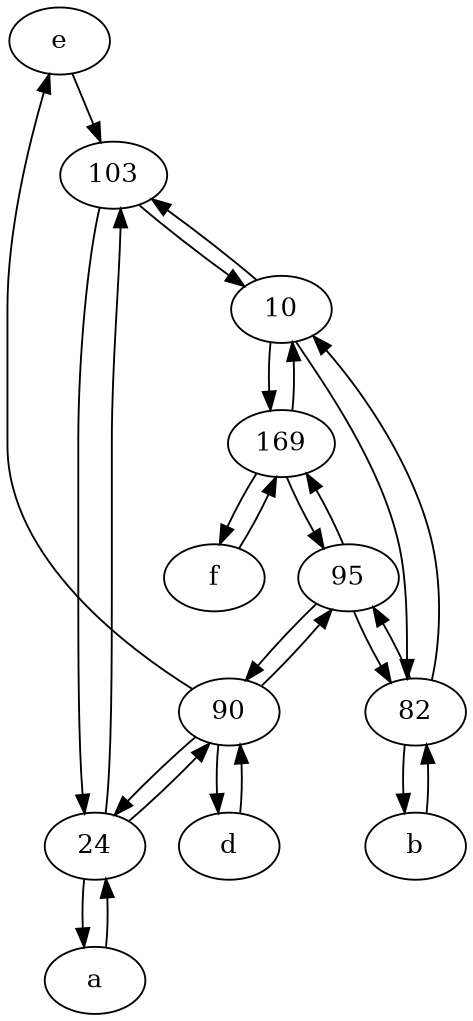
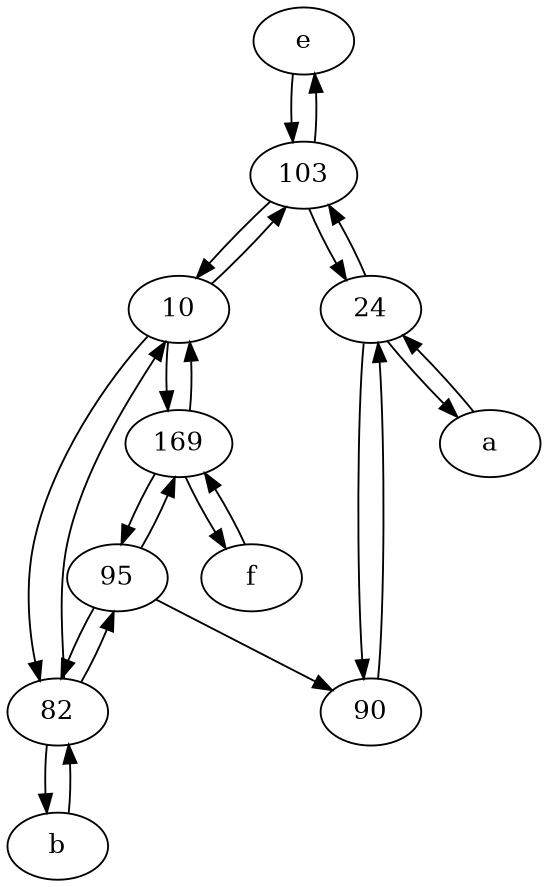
edge "90" -> "e": now "103" -> "e"
edge "90" -> "95": removed
node "d": removed
